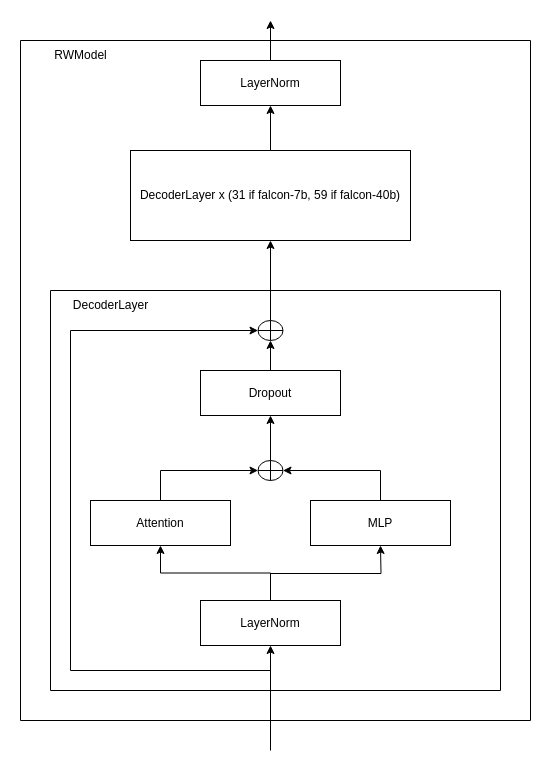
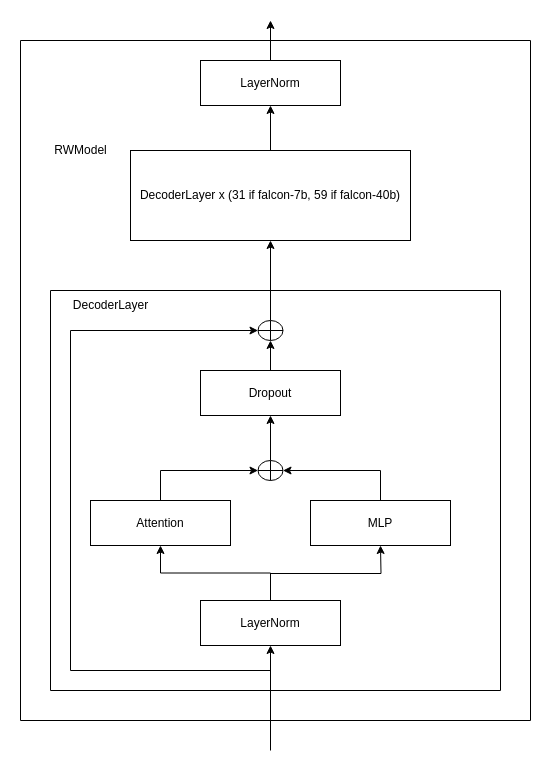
node "RWModel": moved (81, 56) -> (81, 151)
